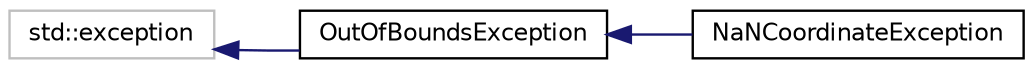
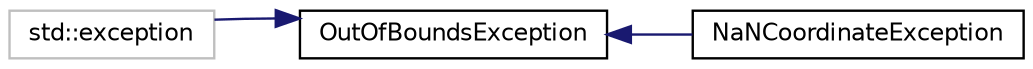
edge "OutOfBoundsException" -> "std::exception": reversed
